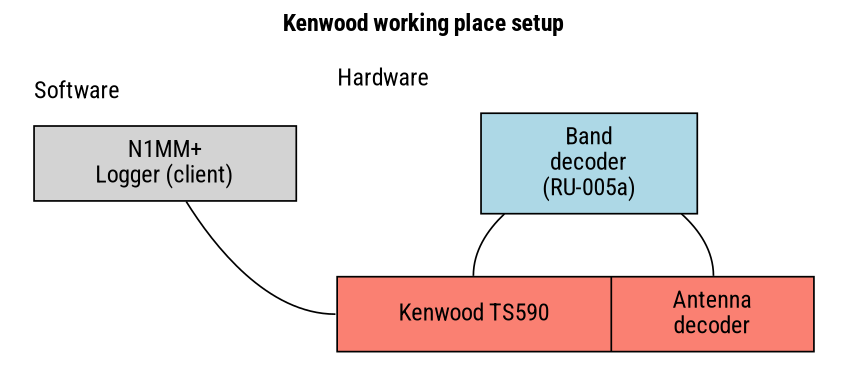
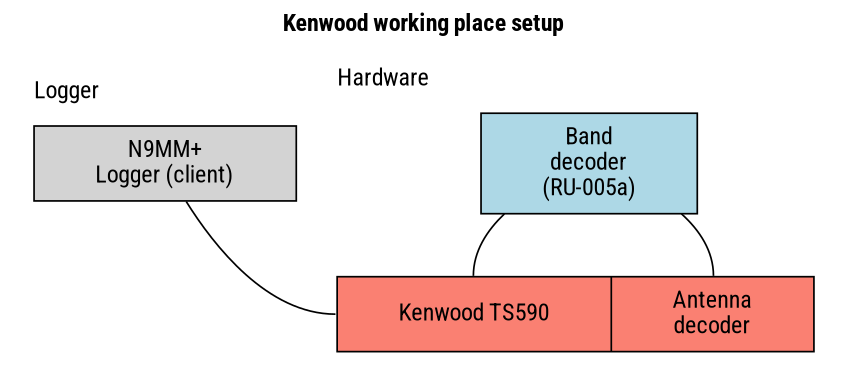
cluster "Software": label "Software" -> "Logger"
node "N1MM+ Logger (client)": label "N1MM+ Logger (client)" -> "N9MM+ Logger (client)"
